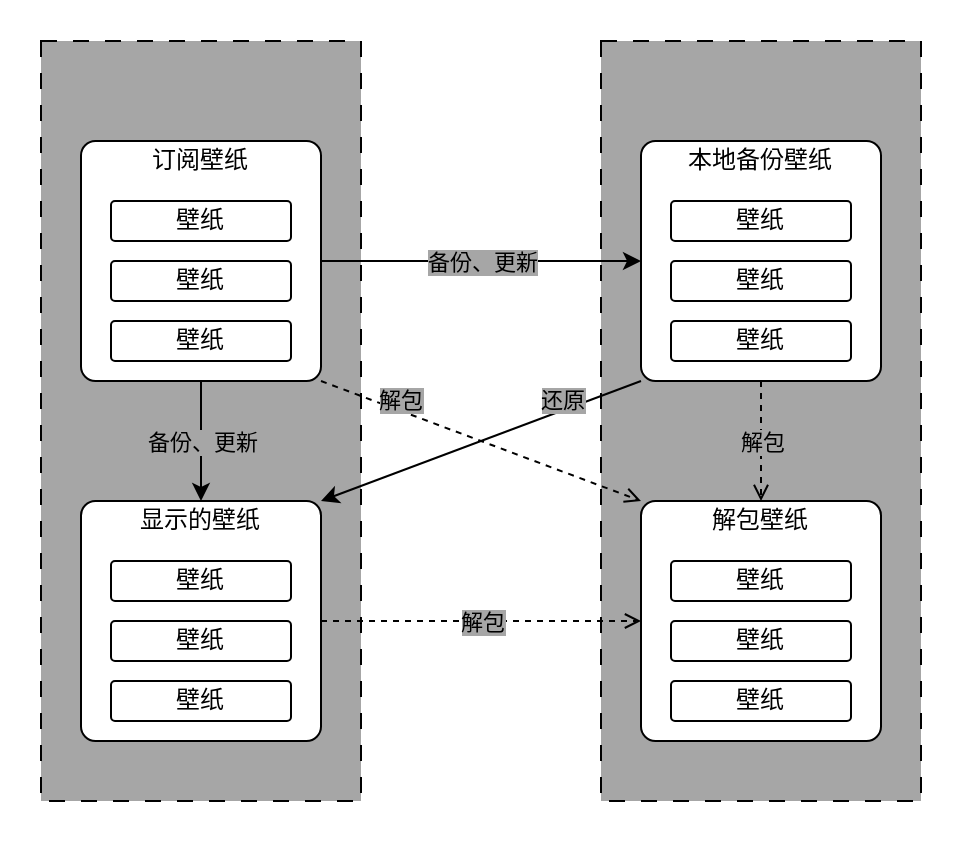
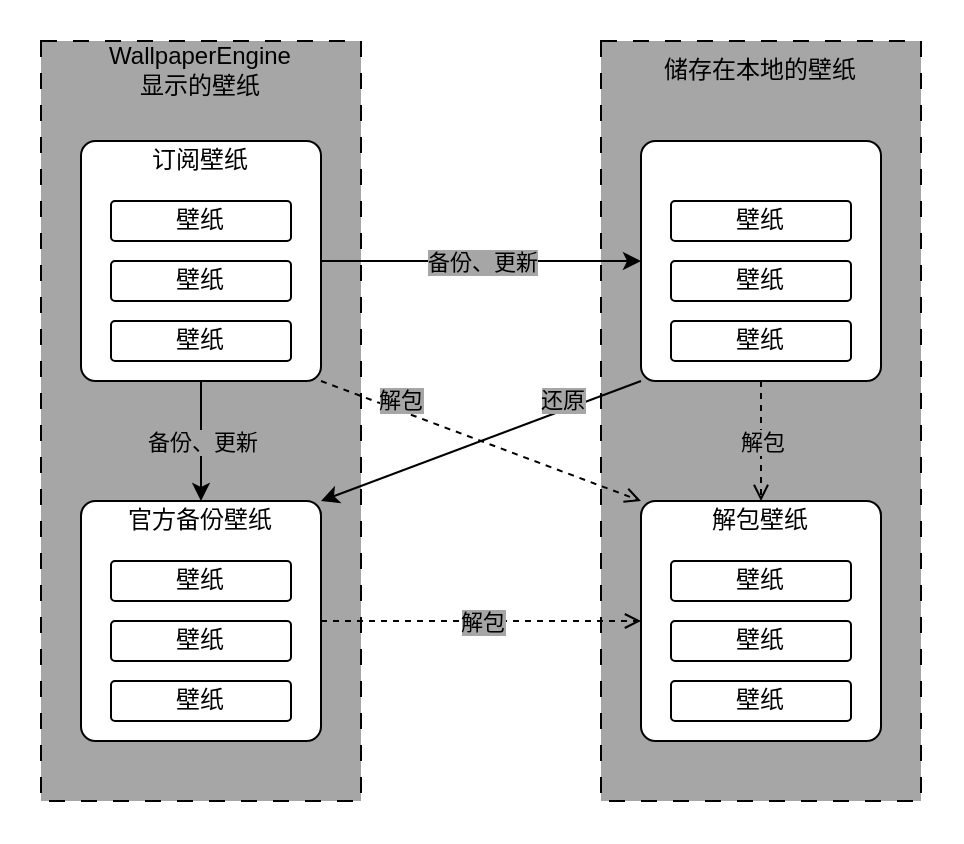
node "WallpaperEngine 显示的壁纸": added
node "储存在本地的壁纸": added
node "本地备份壁纸": removed
node "显示的壁纸": label "显示的壁纸" -> "官方备份壁纸"
